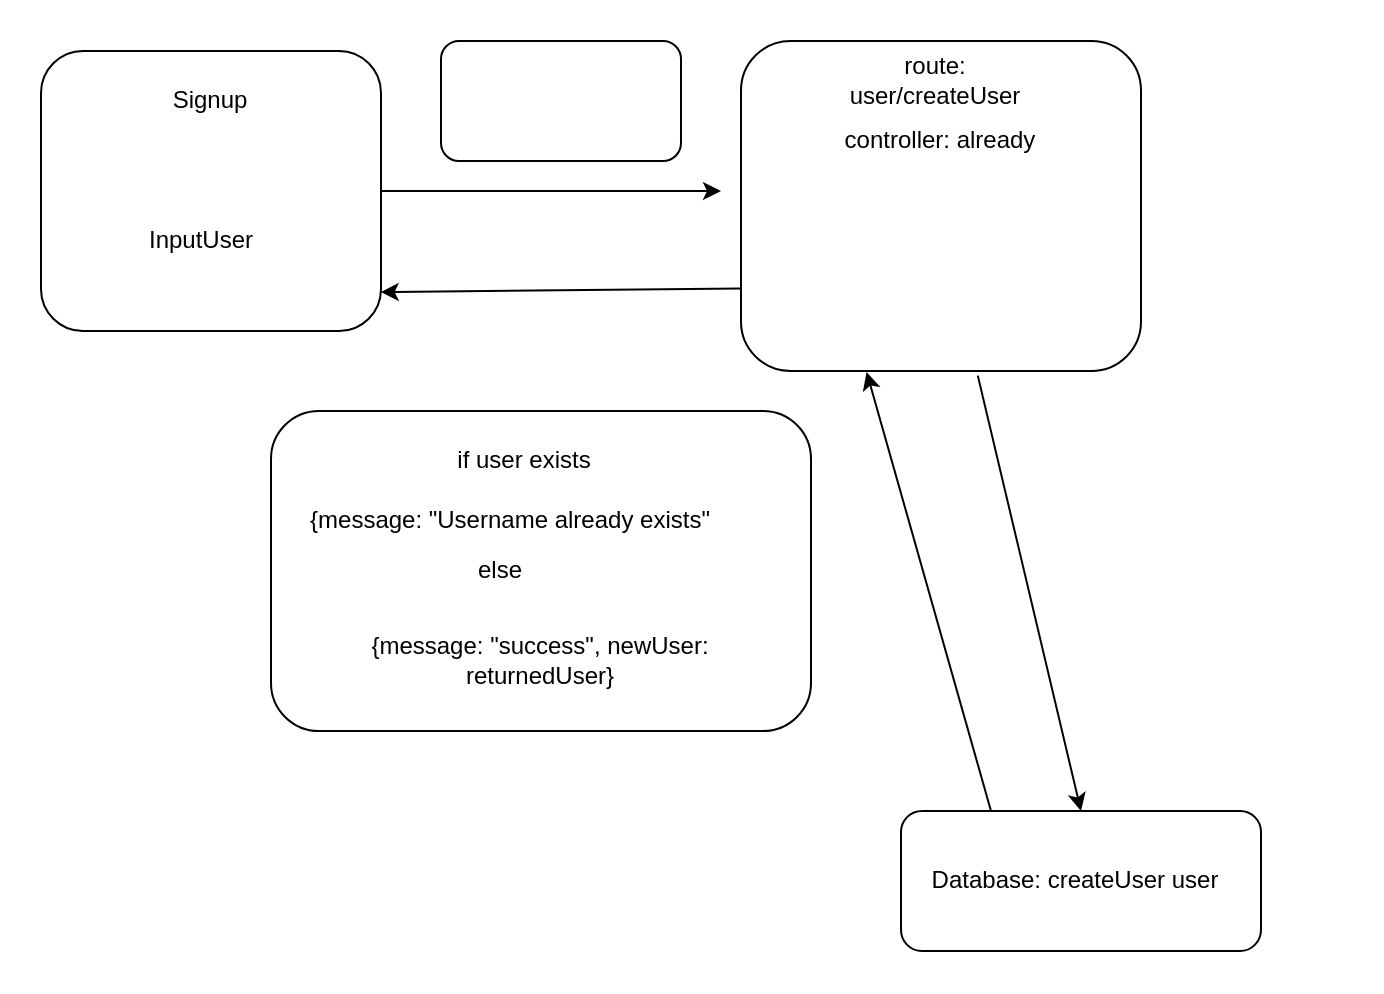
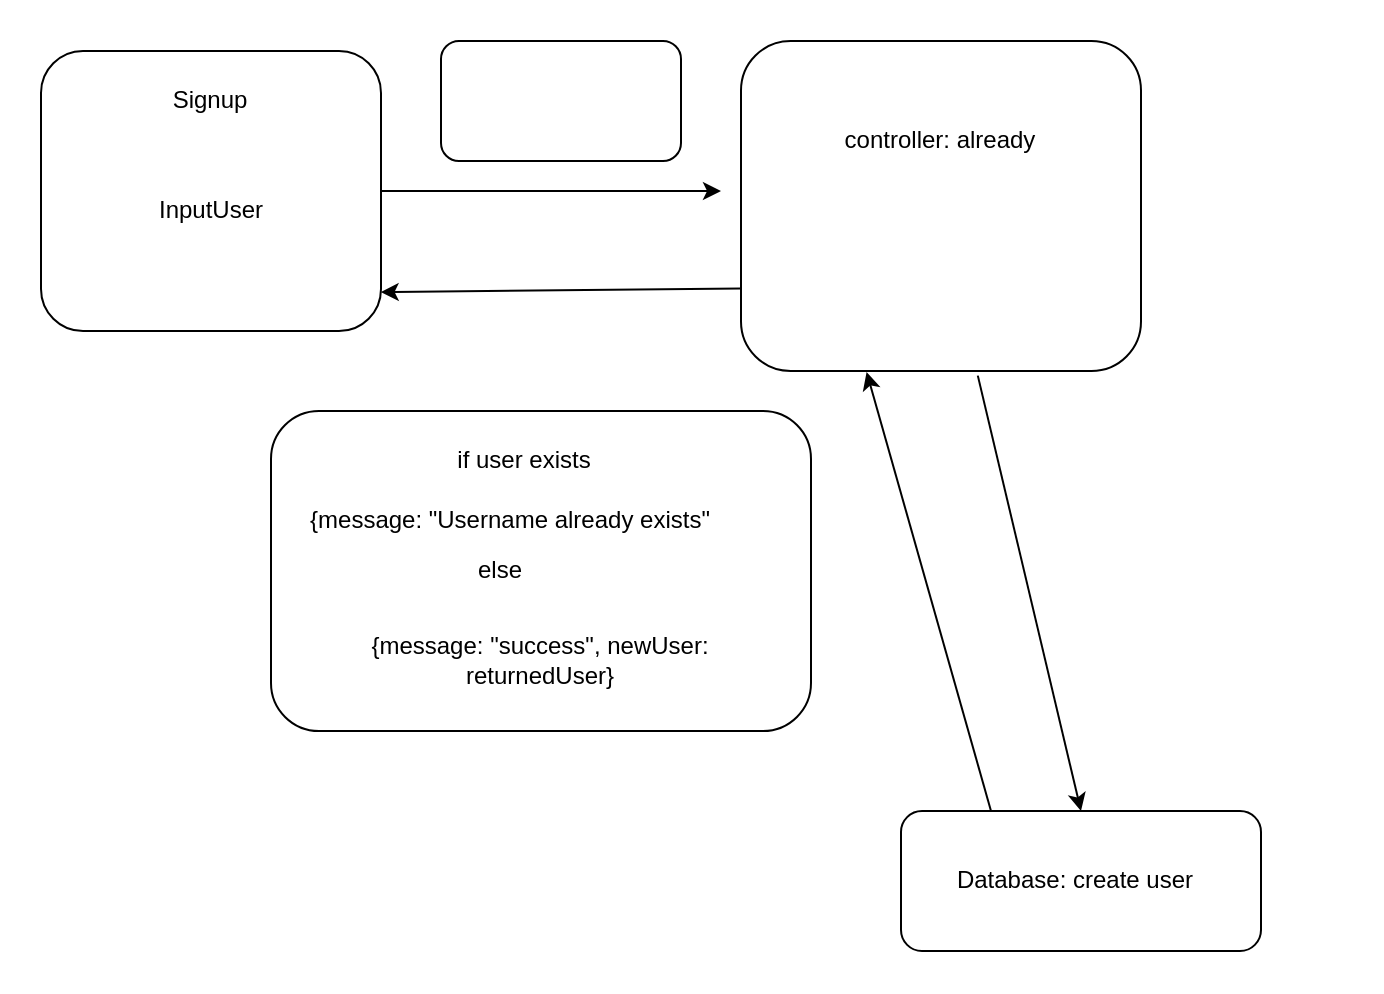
node "route: user/createUser": removed
node "InputUser": moved (201, 241) -> (211, 211)
node "Database: createUser user": label "Database: createUser user" -> "Database: create user"
